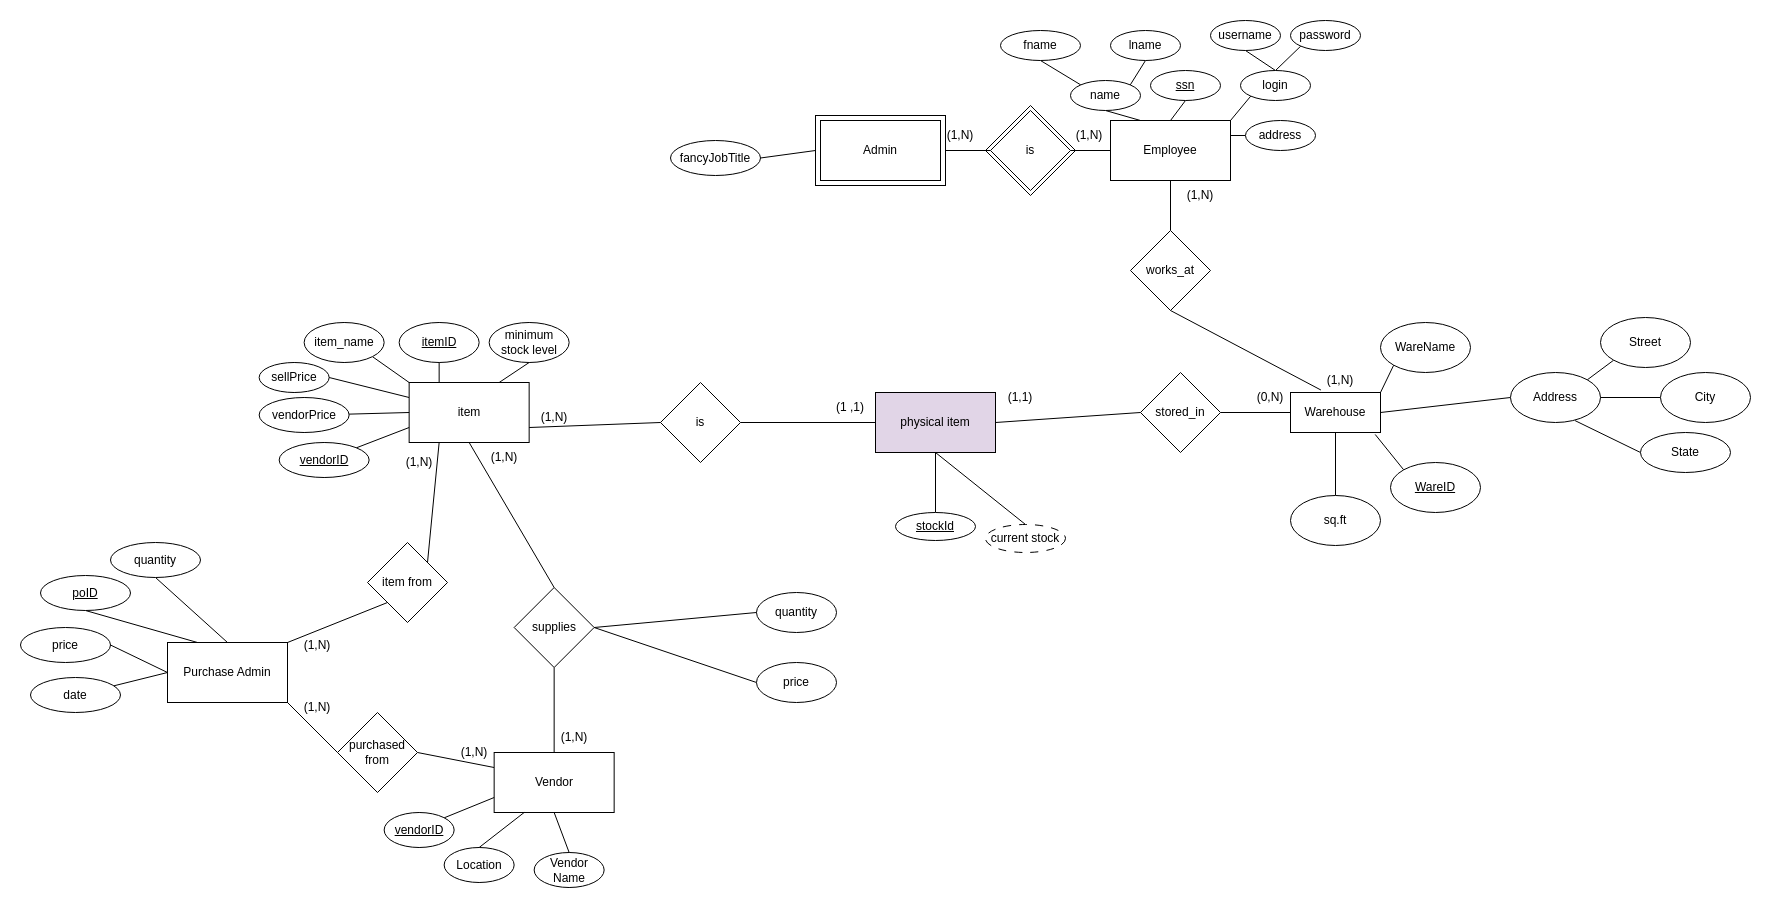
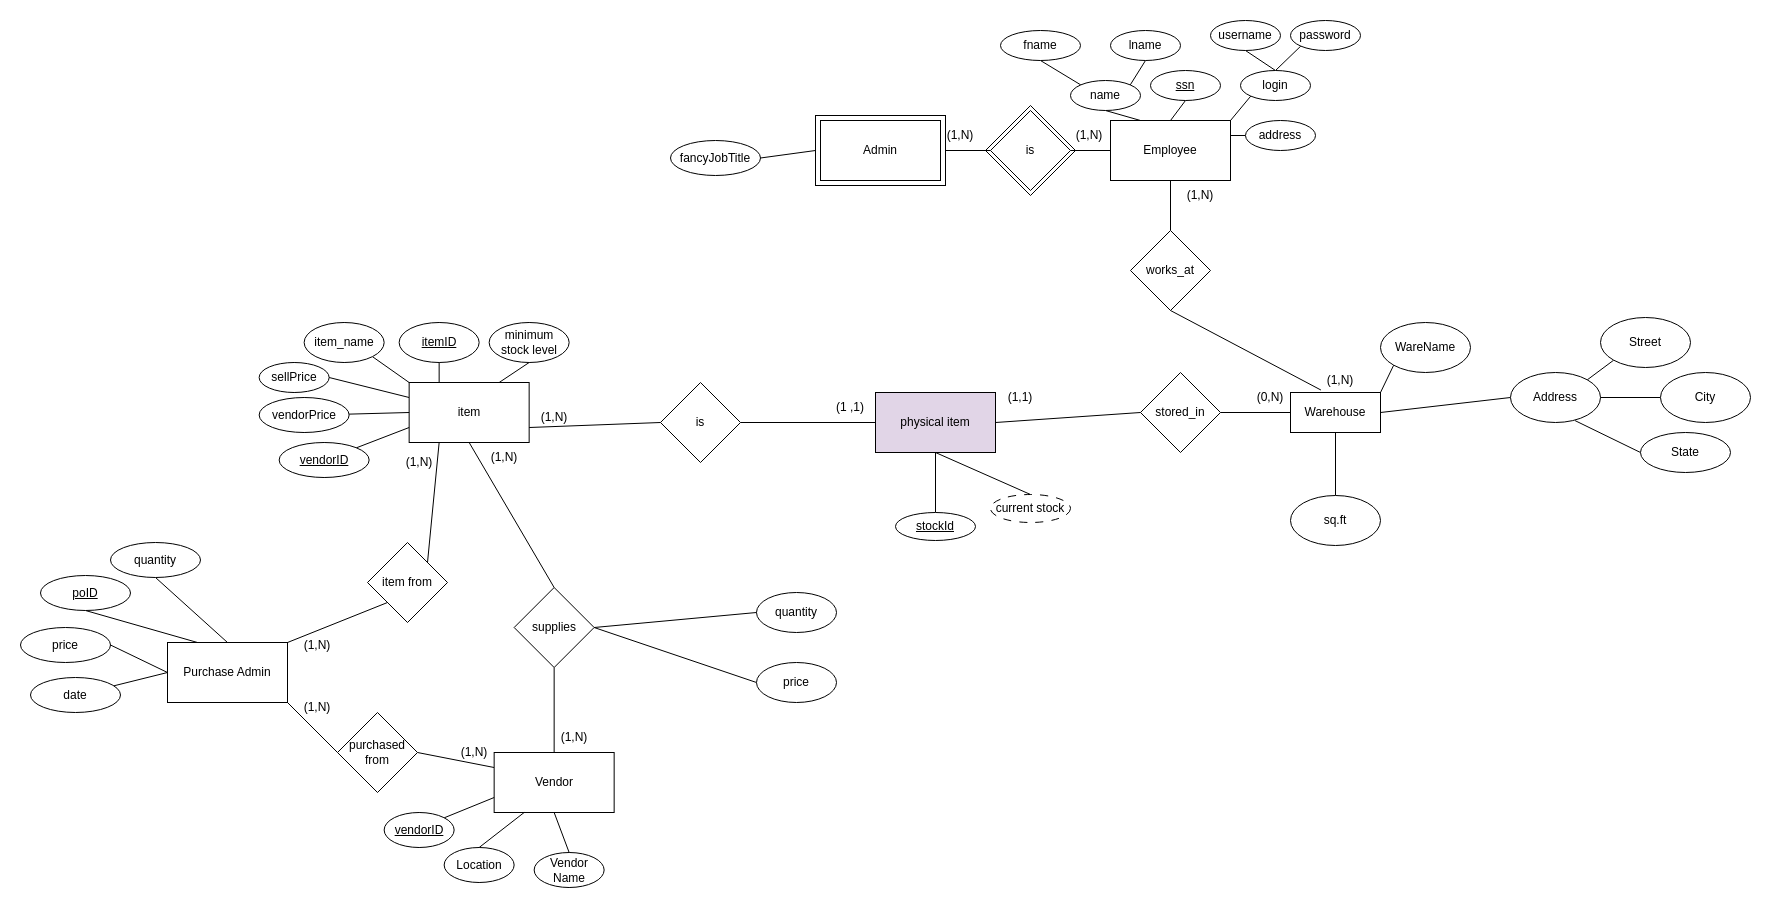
edge "Warehouse" -- "WareID": removed
node "WareID": removed
node "current stock": moved (1026, 539) -> (1031, 509)
